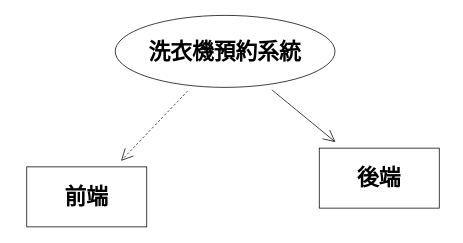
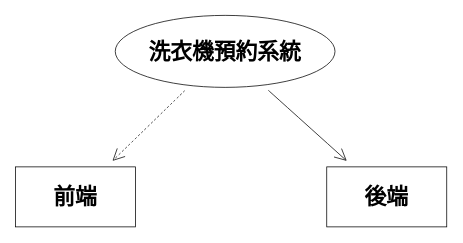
node "後端": moved (379, 178) -> (387, 197)
node "前端": moved (87, 197) -> (75, 197)
